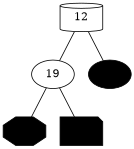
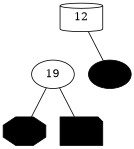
edge "12" -- "19": removed
